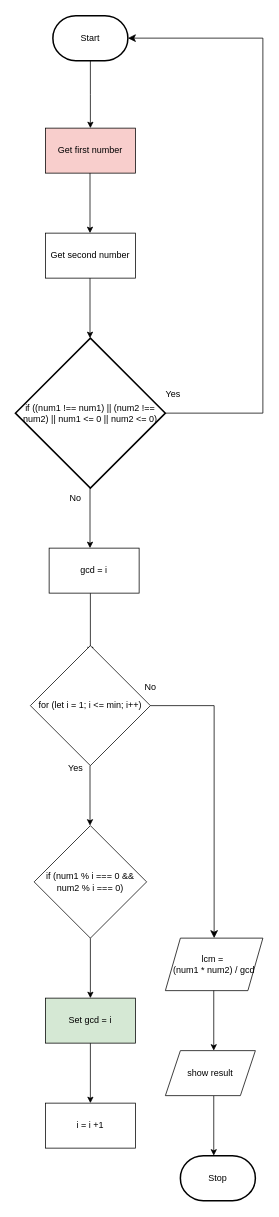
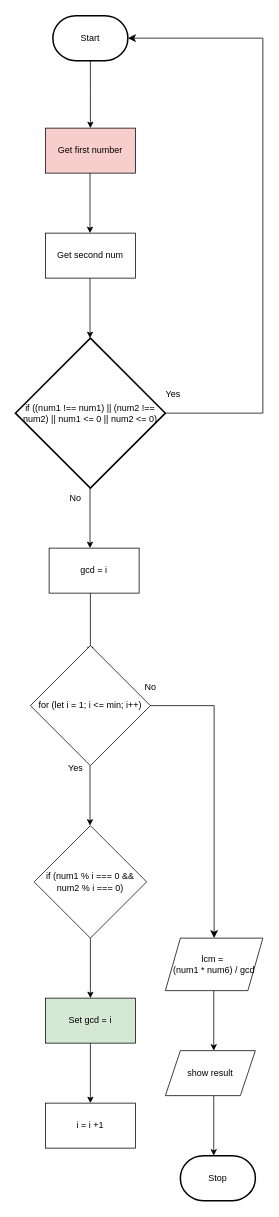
node "Get second number": label "Get second number" -> "Get second num"
node "lcm = (num1 * num2) / gcd": label "lcm = (num1 * num2) / gcd" -> "lcm = (num1 * num6) / gcd"
